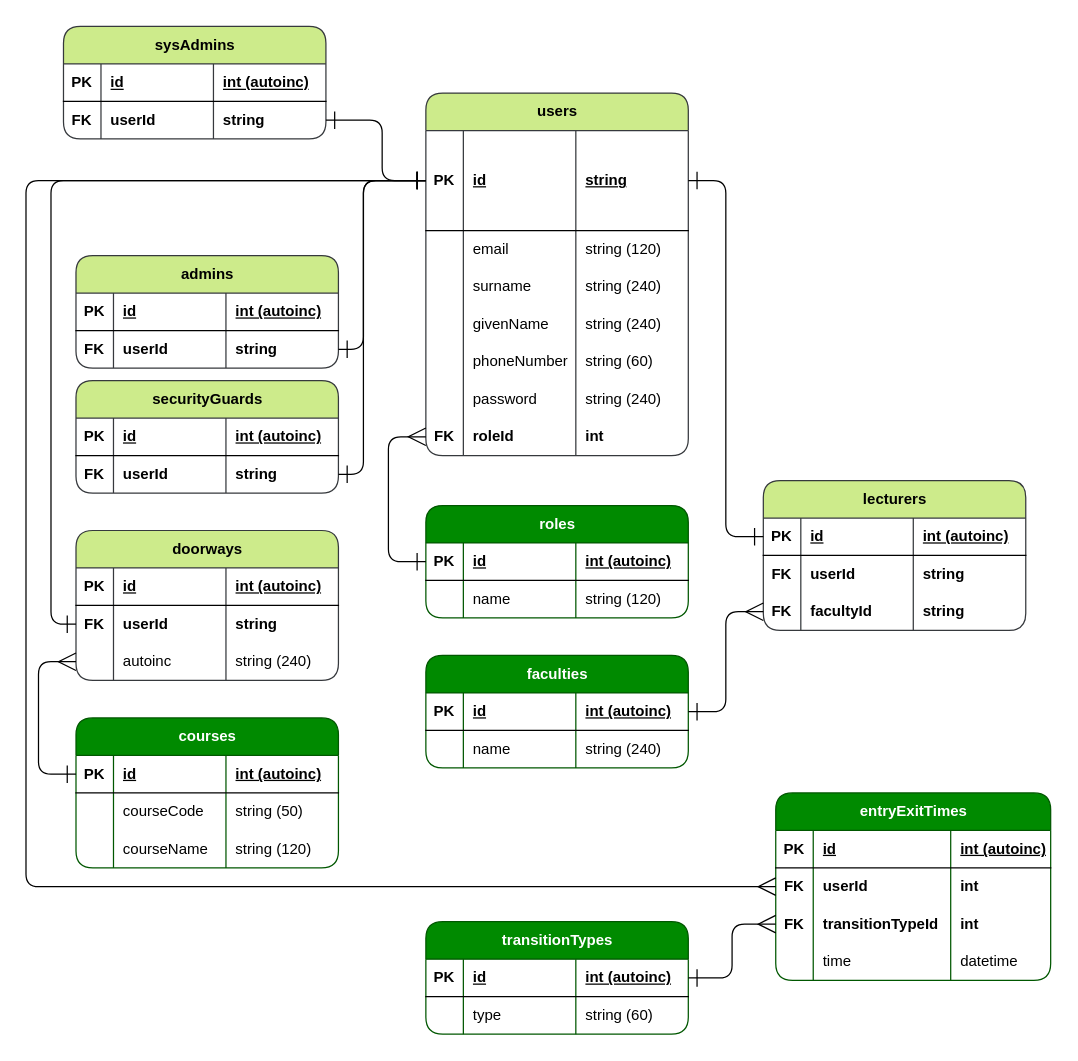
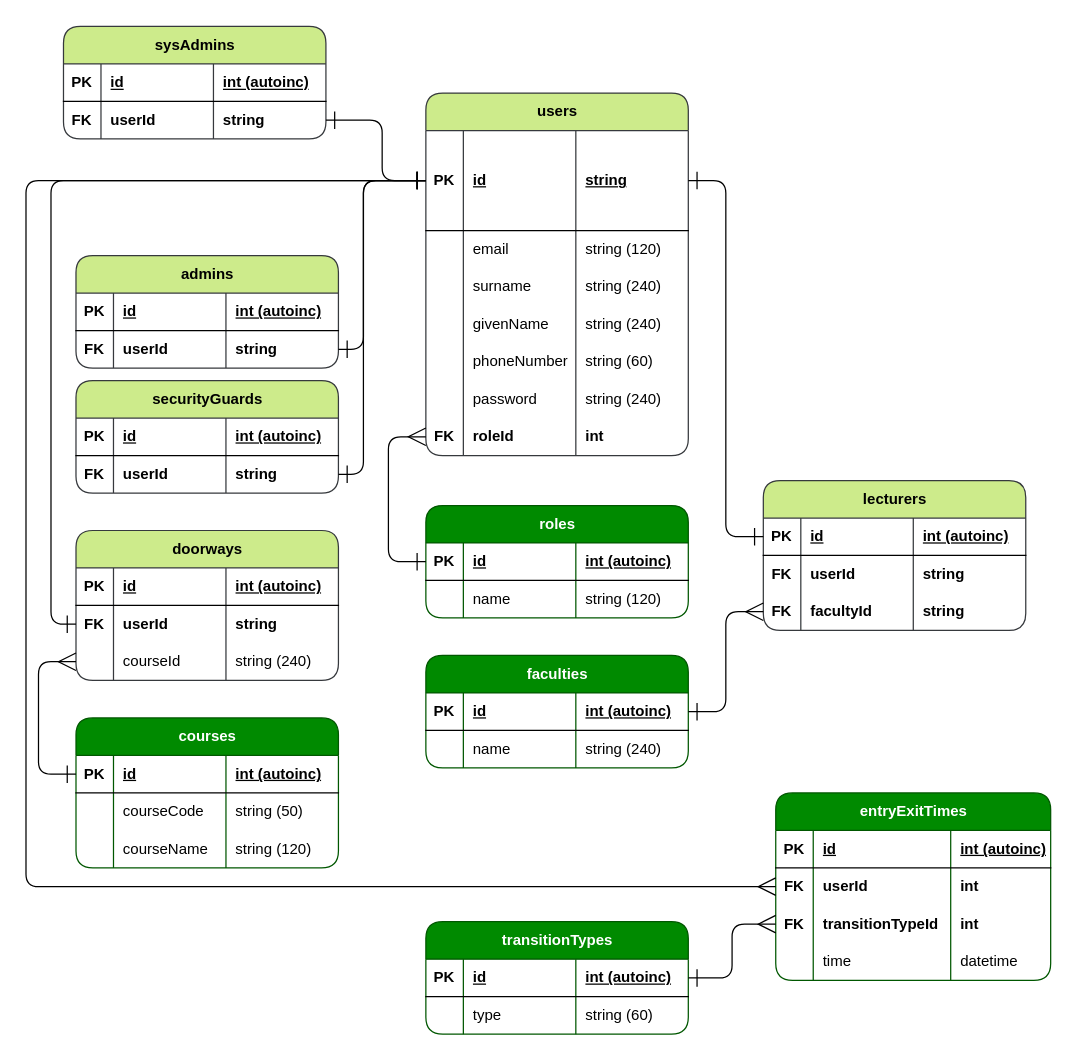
node "autoinc": label "autoinc" -> "courseId"
